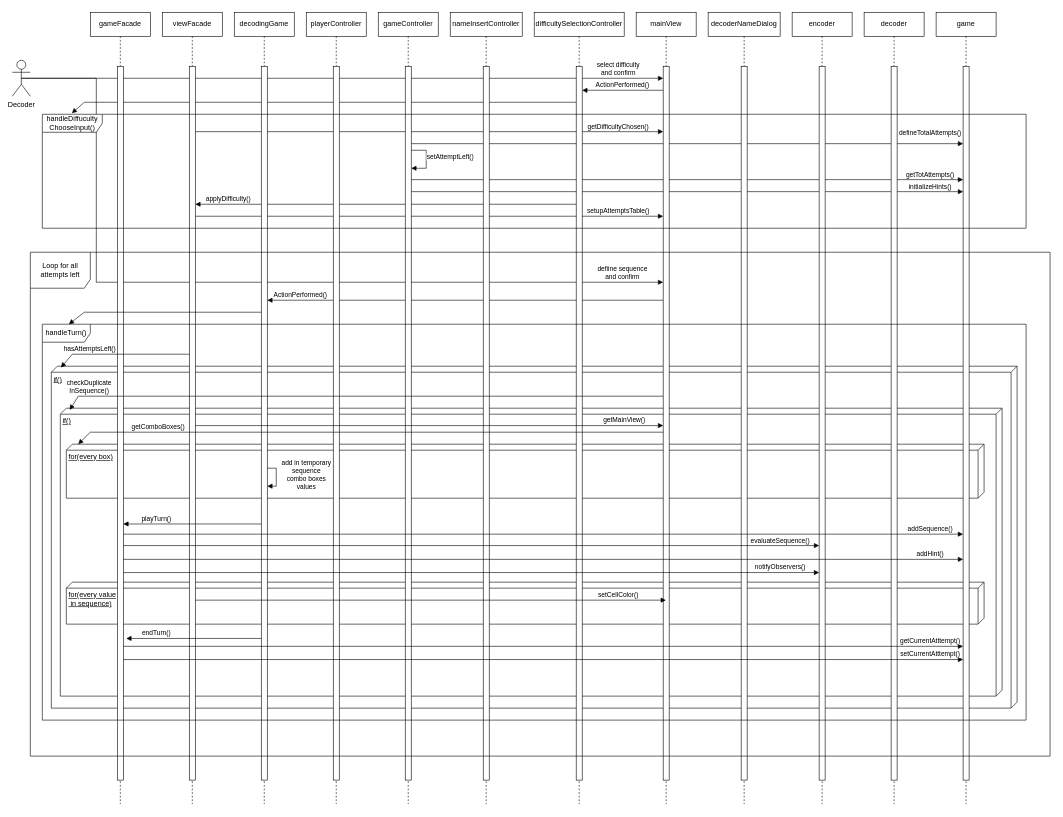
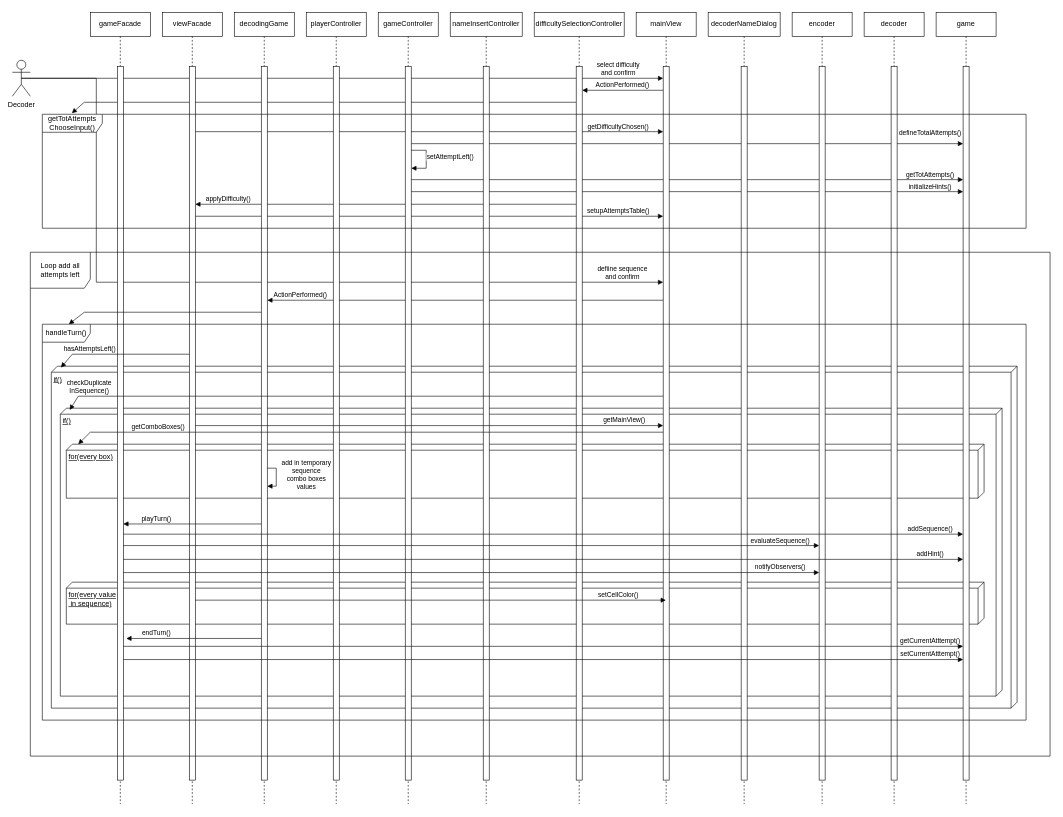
node "handleDiffuculty ChooseInput()": label "handleDiffuculty ChooseInput()" -> "getTotAttempts ChooseInput()"
node "Loop for all attempts left": label "Loop for all attempts left" -> "Loop add all attempts left"
